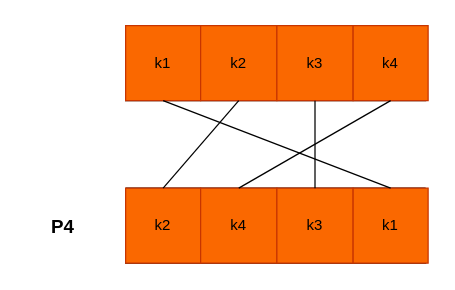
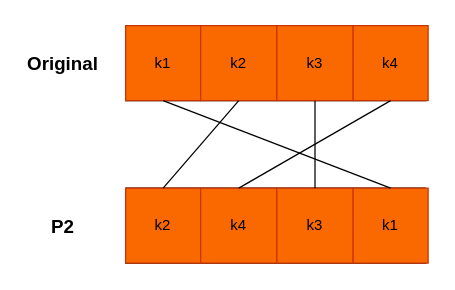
node "Original": added
node "P4": label "P4" -> "P2"
